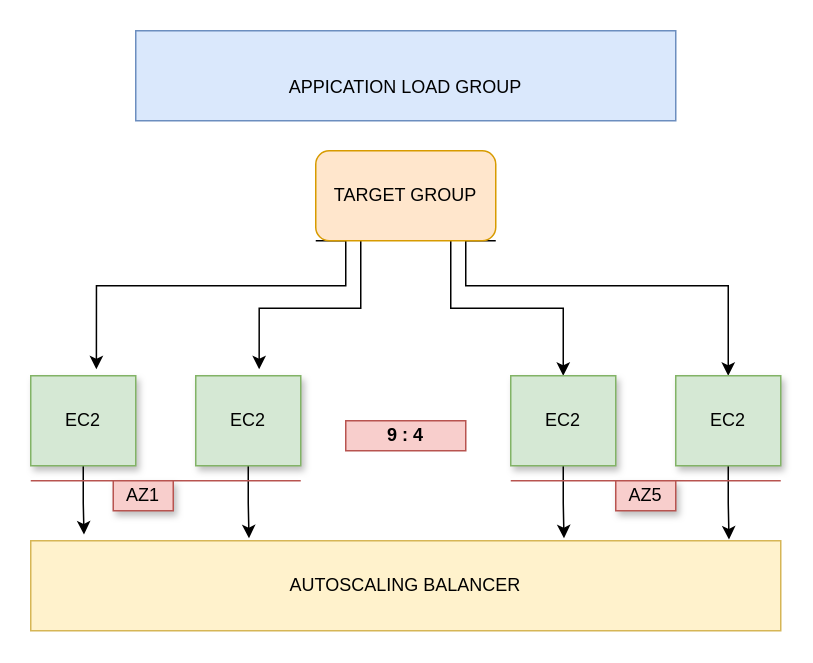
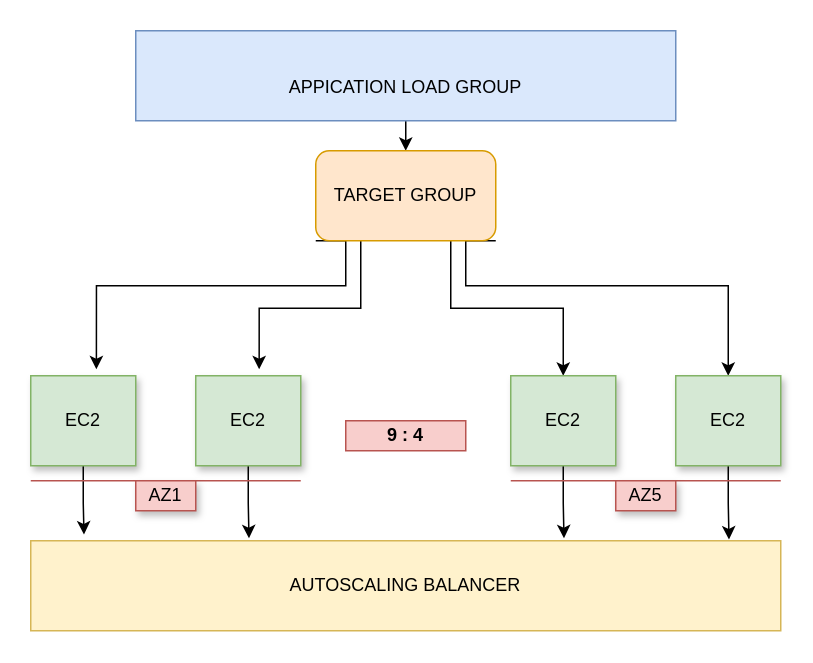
edge "APPICATION LOAD GROUP" -> "TARGET GROUP": added
node "AZ1": moved (143, 496) -> (166, 496)
